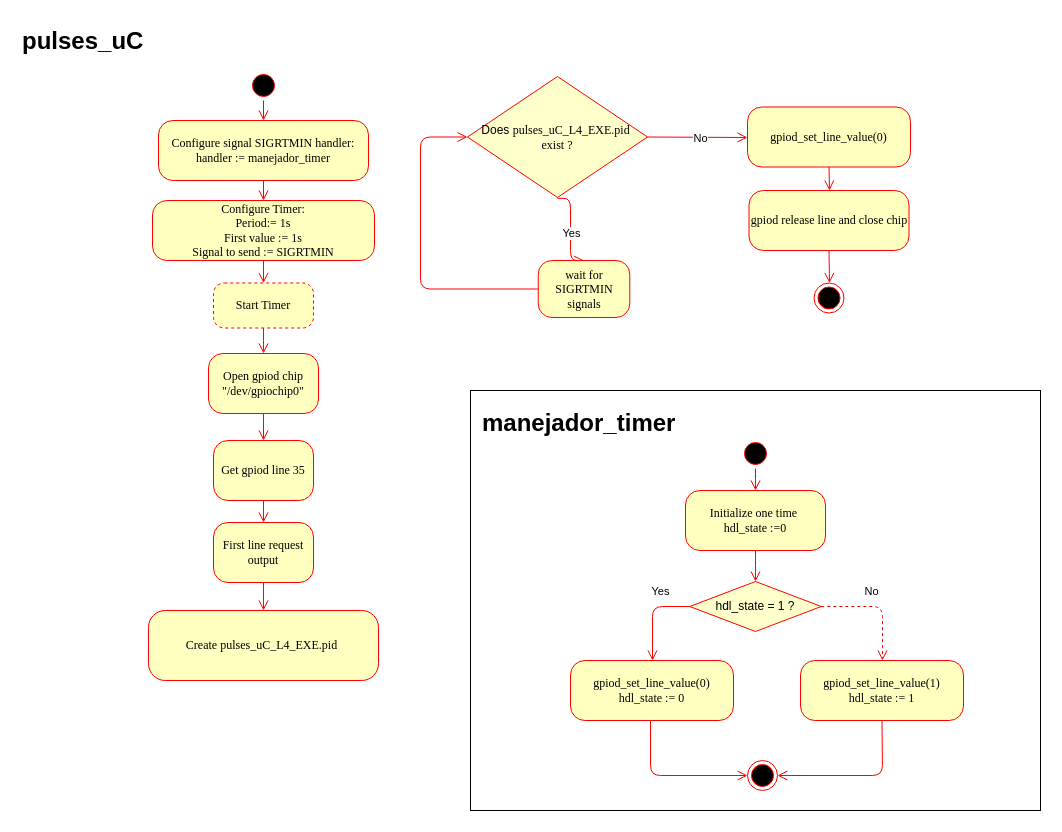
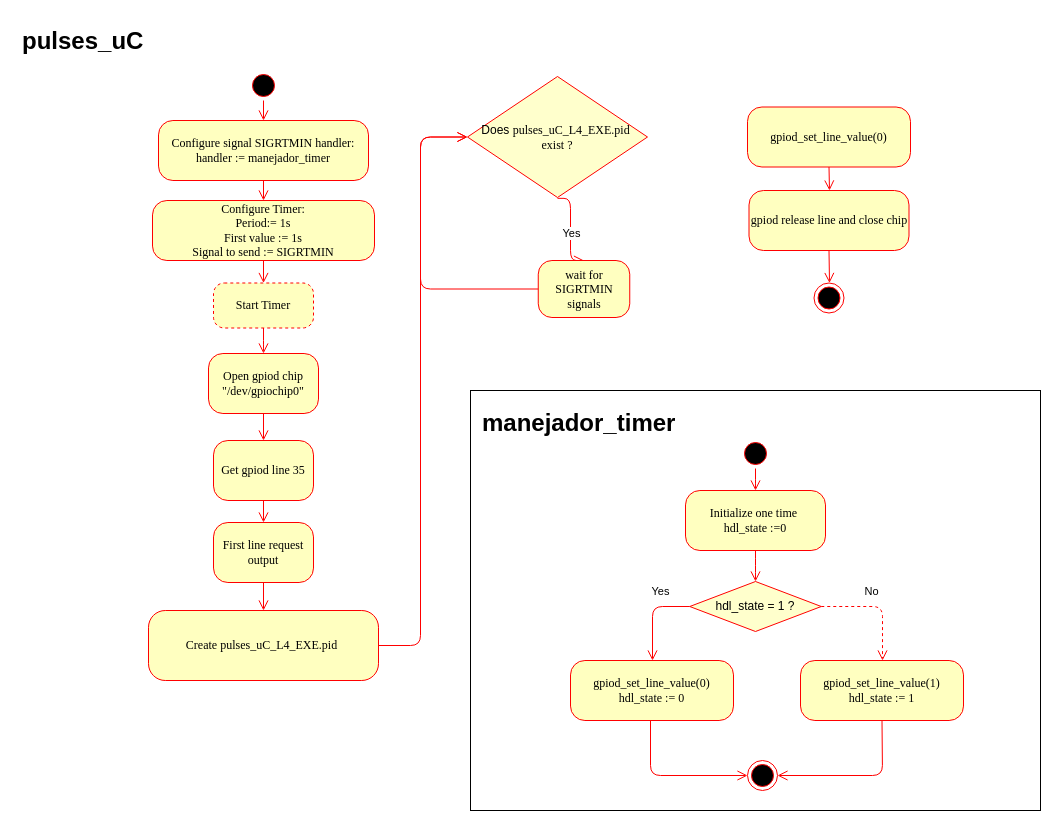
edge "Does pulses_uC_L4_EXE.pid exist ?" -> "gpiod_set_line_value(0)": removed, label "No"
edge "Create pulses_uC_L4_EXE.pid" -> "Does pulses_uC_L4_EXE.pid exist ?": added
